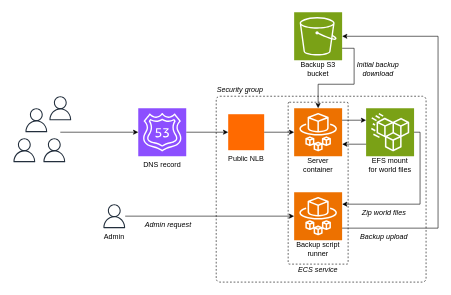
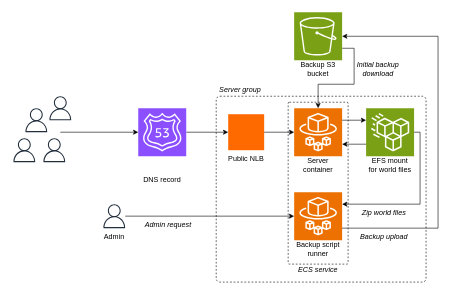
node "Security group": label "Security group" -> "Server group"
node "DNS record": moved (162, 165) -> (162, 180)
